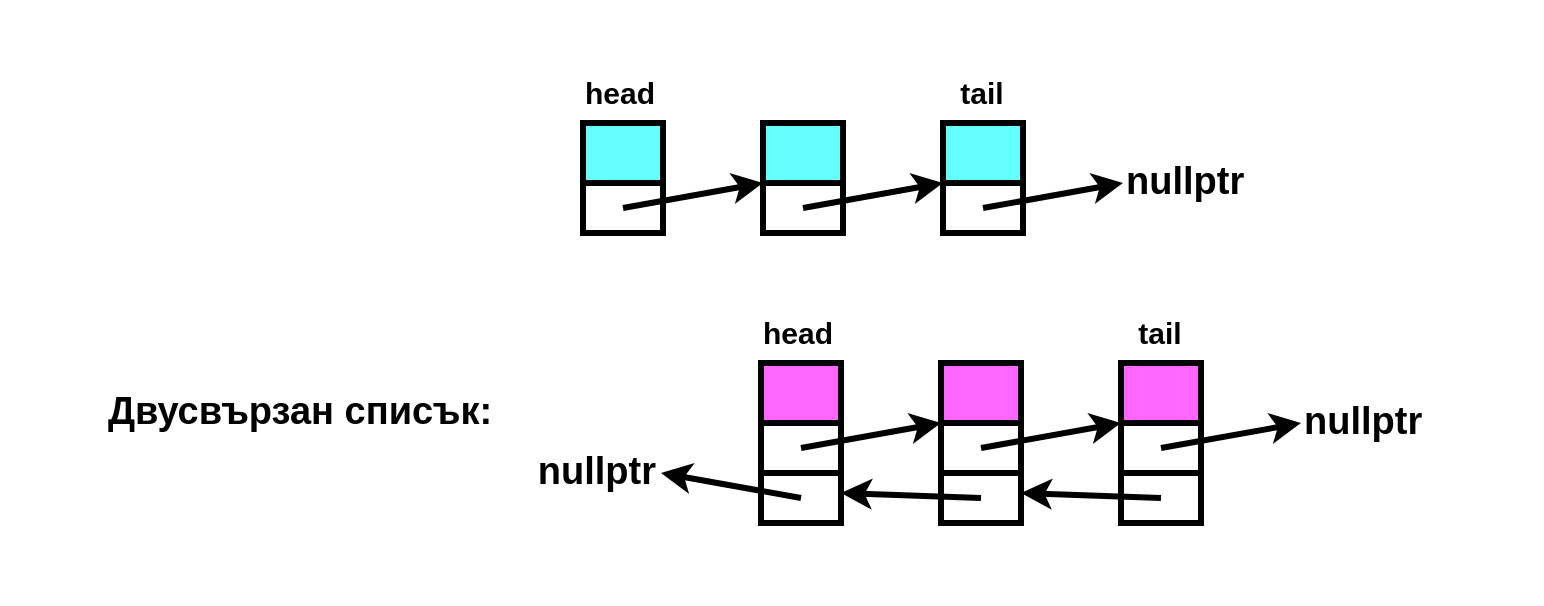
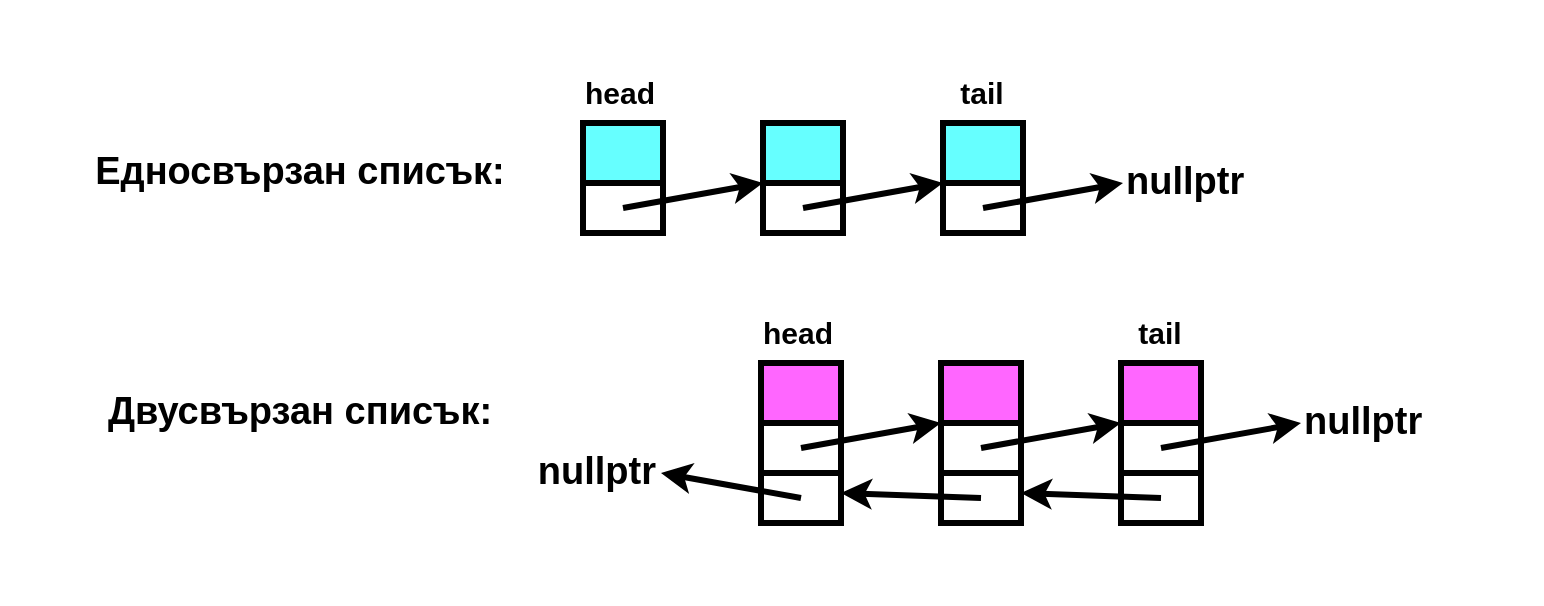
node "Едносвързан списък:": added
